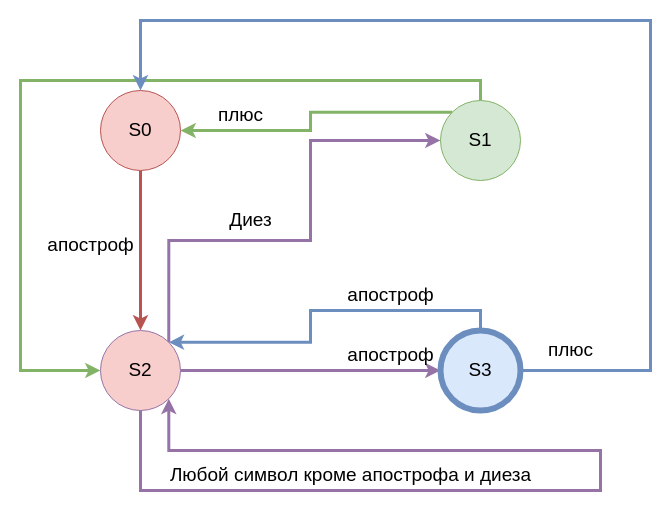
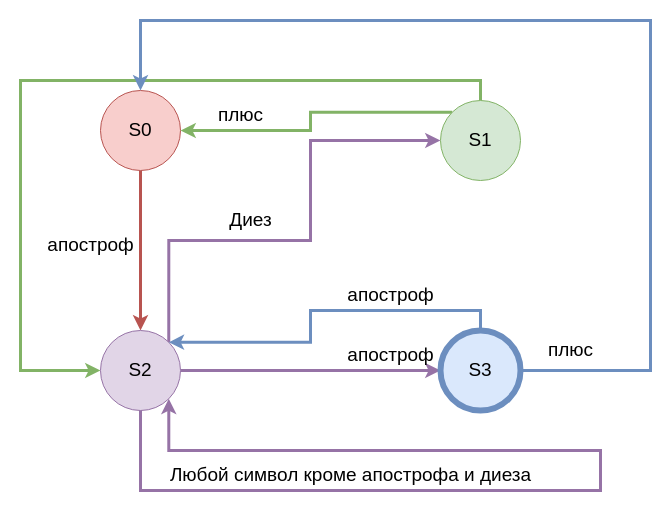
node "S2": fillcolor #f8cecc -> #e1d5e7
